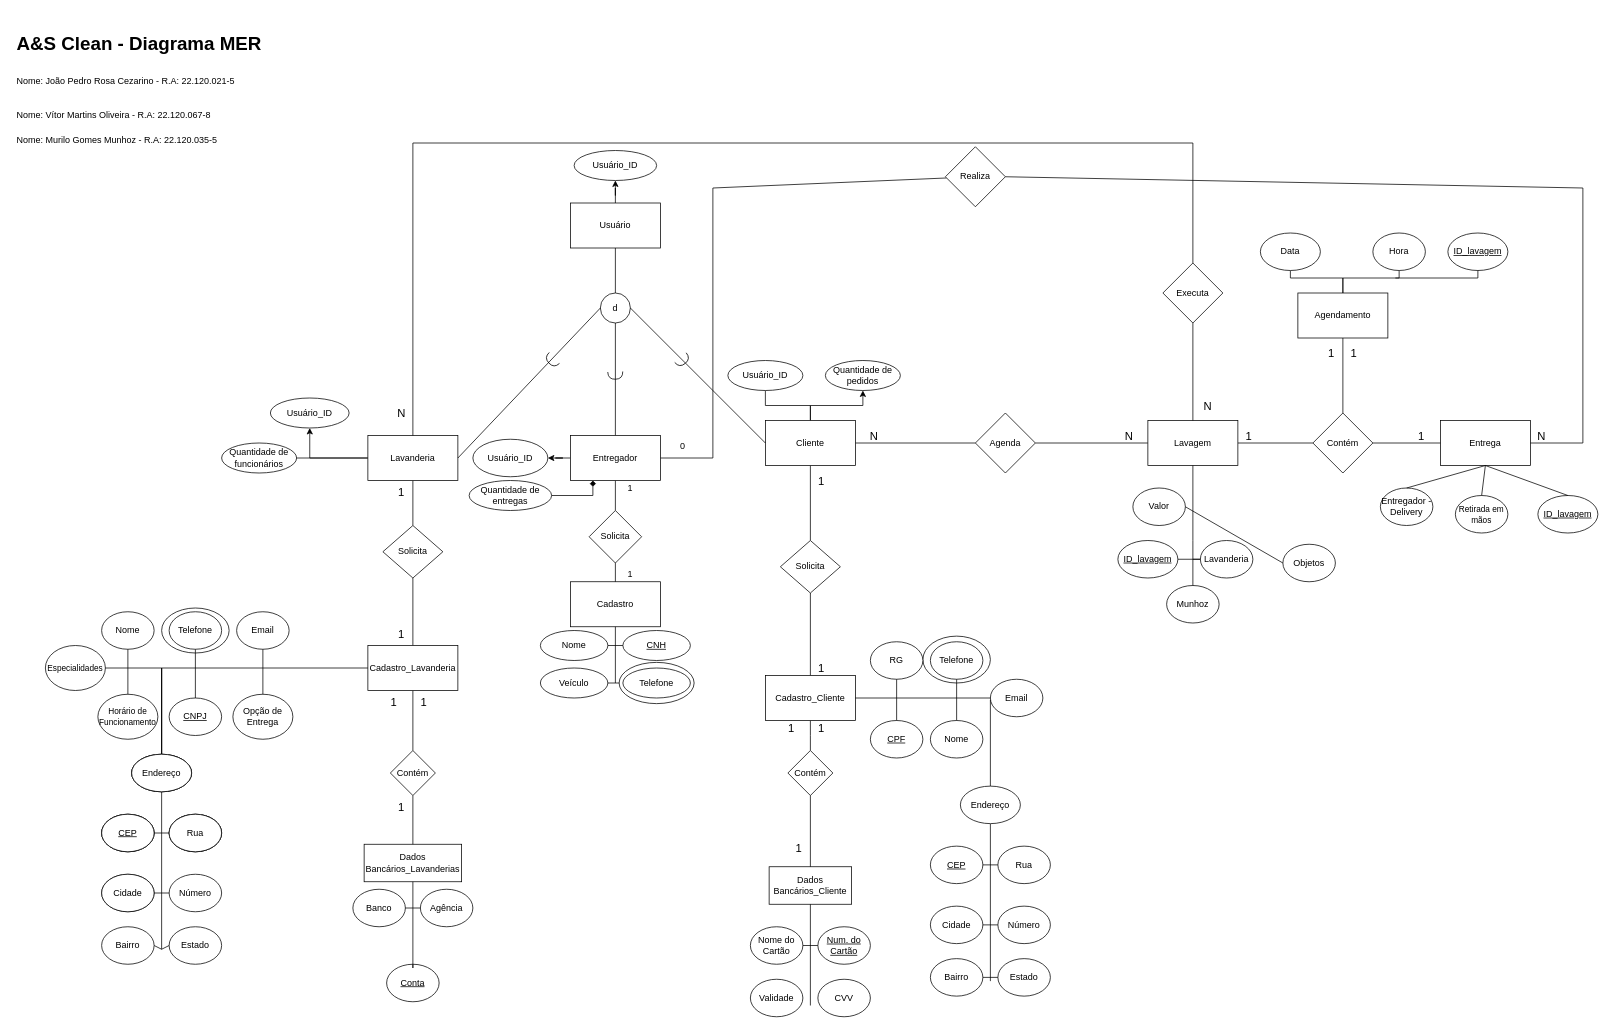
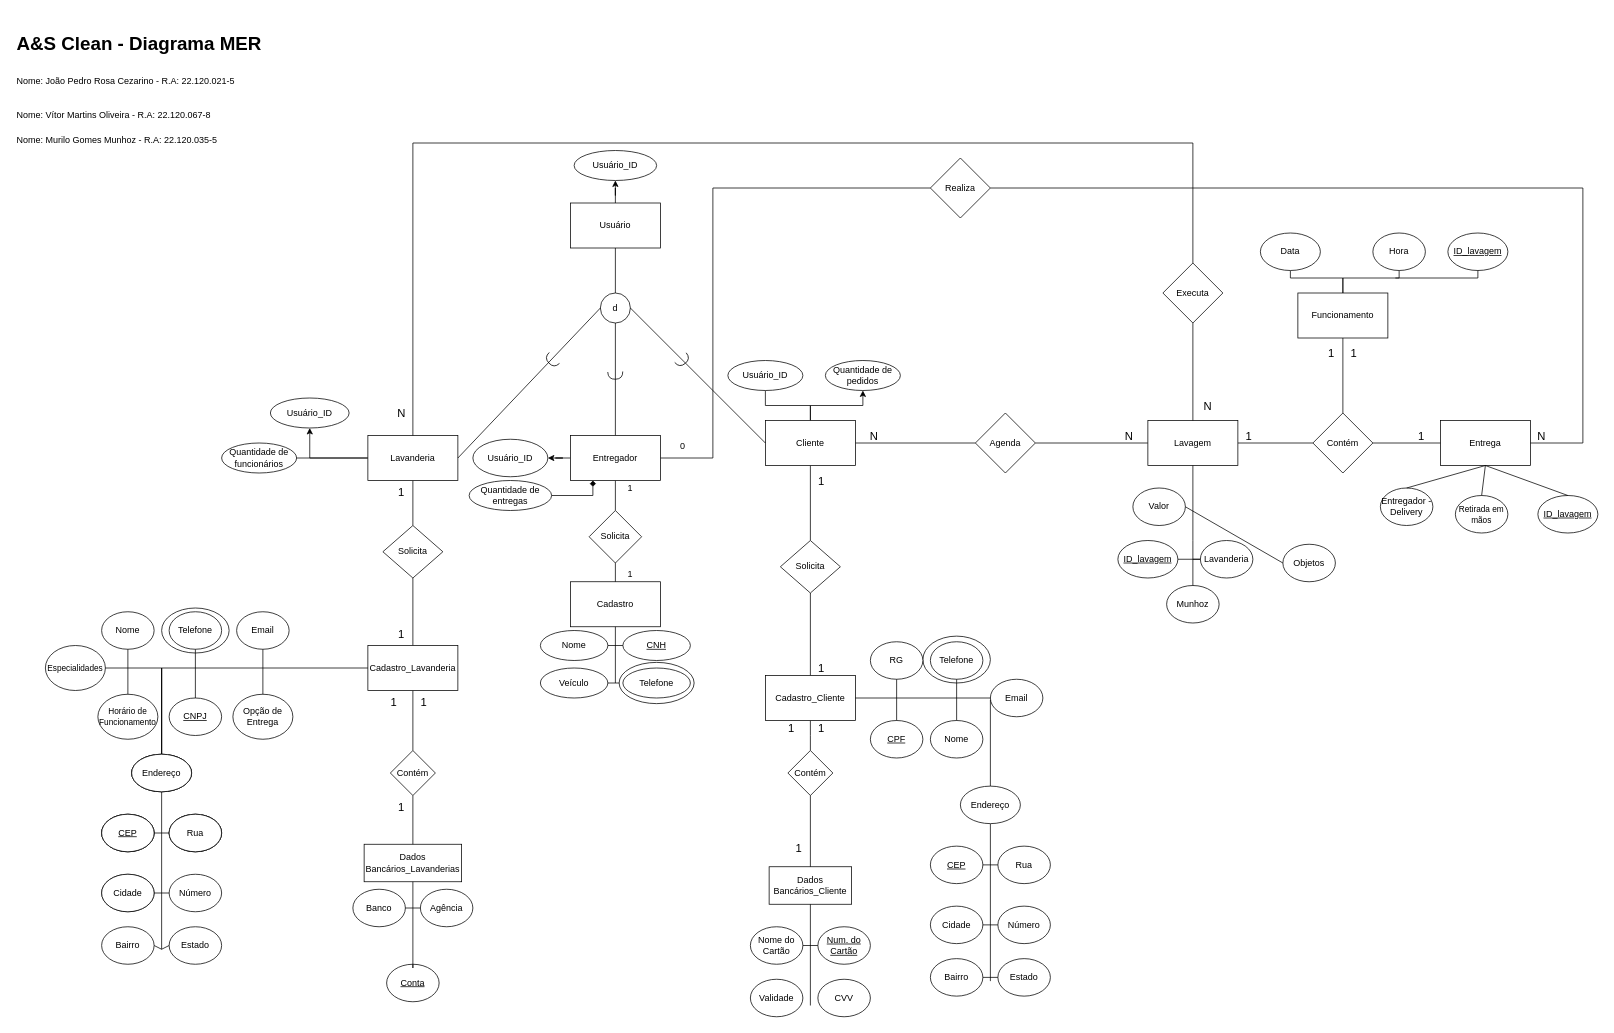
node "Realiza": moved (975, 177) -> (960, 188)
node "Agendamento": label "Agendamento" -> "Funcionamento"
